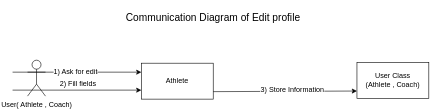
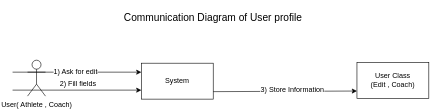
node "Communication Diagram of Edit profile": label "Communication Diagram of Edit profile" -> "Communication Diagram of User profile"
node "Athlete": label "Athlete" -> "System"
node "User Class (Athlete , Coach)": label "User Class (Athlete , Coach)" -> "User Class (Edit , Coach)"
